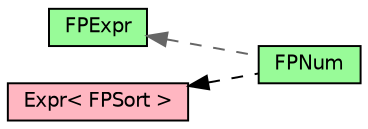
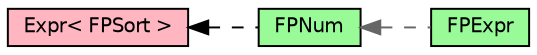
edge "FPNum" -> "FPExpr": reversed
